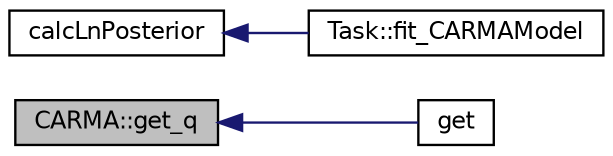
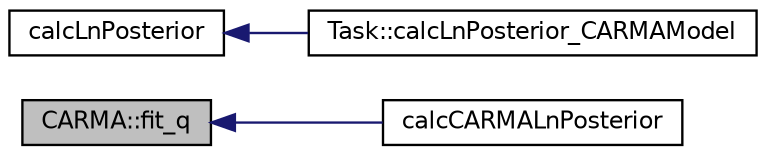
node "Task::fit_CARMAModel": label "Task::fit_CARMAModel" -> "Task::calcLnPosterior_CARMAModel"
node "CARMA::get_q": label "CARMA::get_q" -> "CARMA::fit_q"
node "get": label "get" -> "calcCARMALnPosterior"
